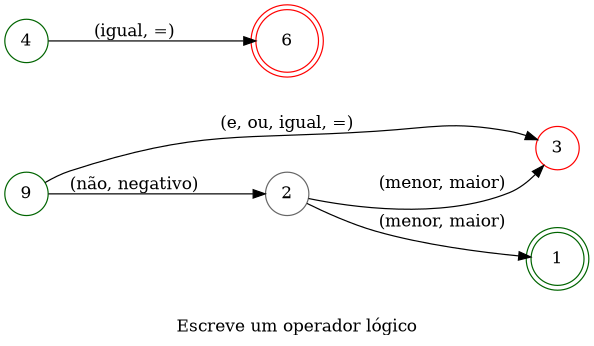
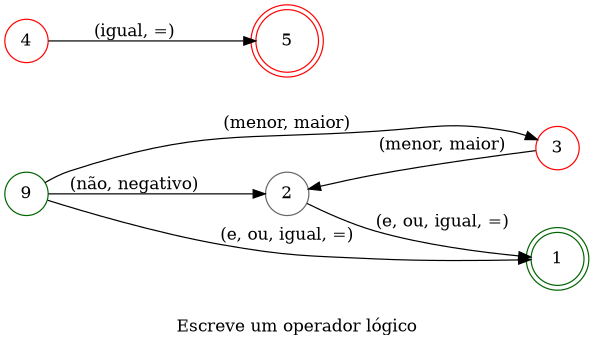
node "4": color darkgreen -> red
node "6": label "6" -> "5"
edge "9" -> "3": label "(e, ou, igual, =)" -> "(menor, maior)"
edge "2" -> "3": reversed
edge "2" -> "1": label "(menor, maior)" -> "(e, ou, igual, =)"
edge "9" -> "1": added, label "(e, ou, igual, =)"
